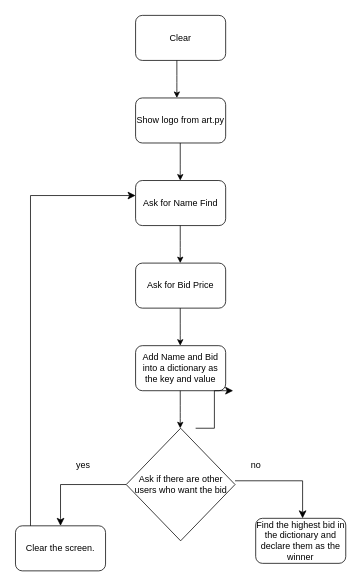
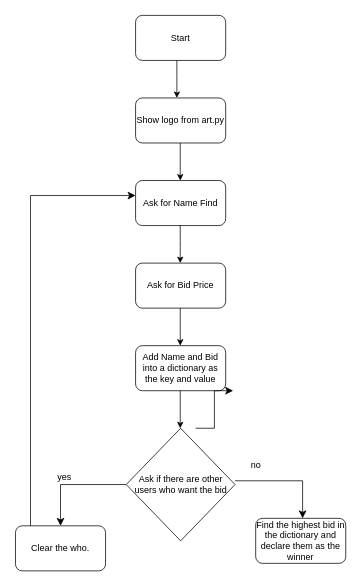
node "Clear": label "Clear" -> "Start"
node "yes": moved (83, 465) -> (64, 477)
node "Clear the screen.": label "Clear the screen." -> "Clear the who."
